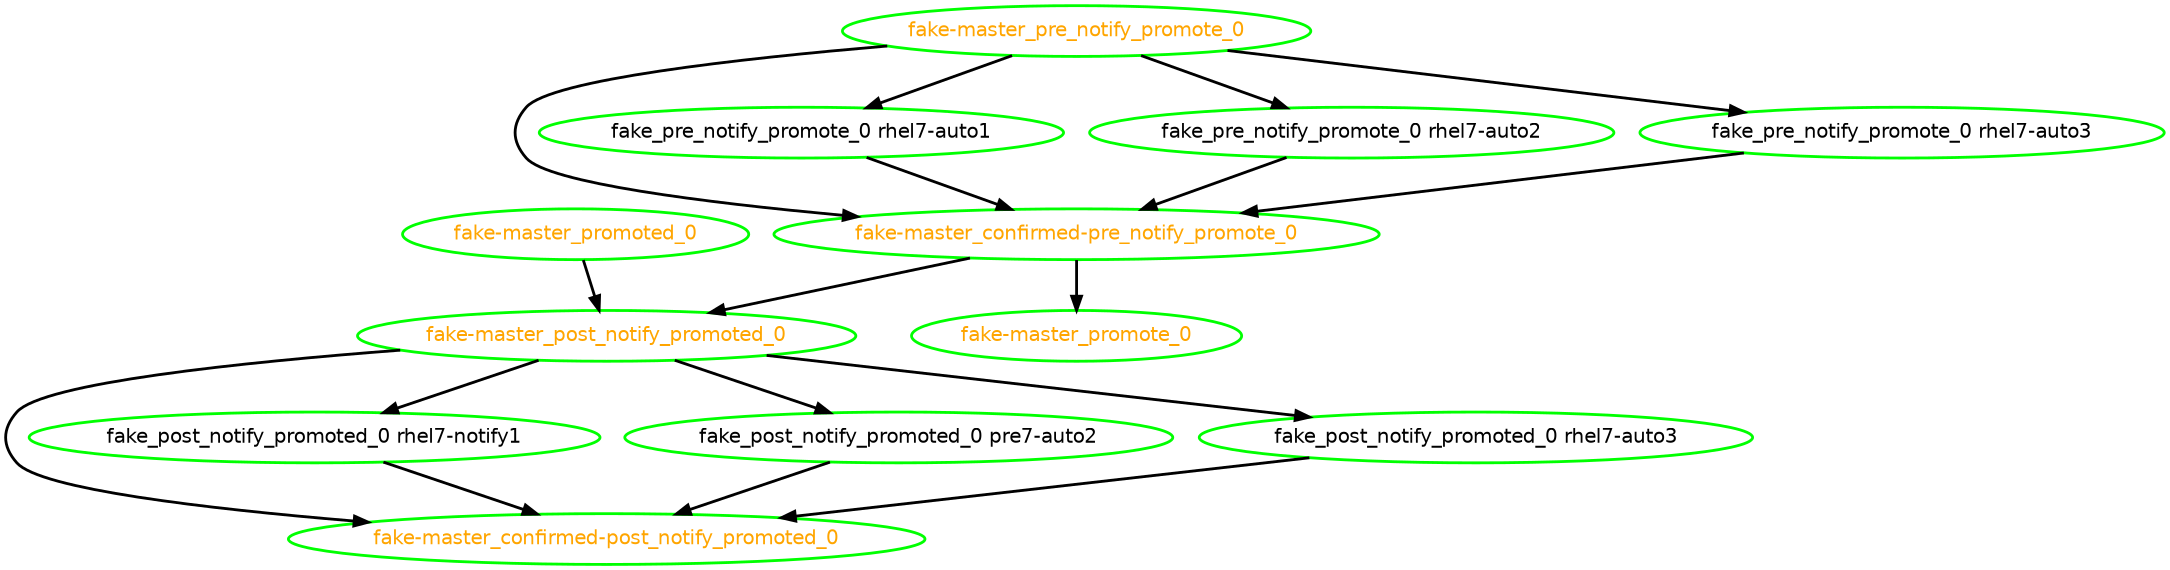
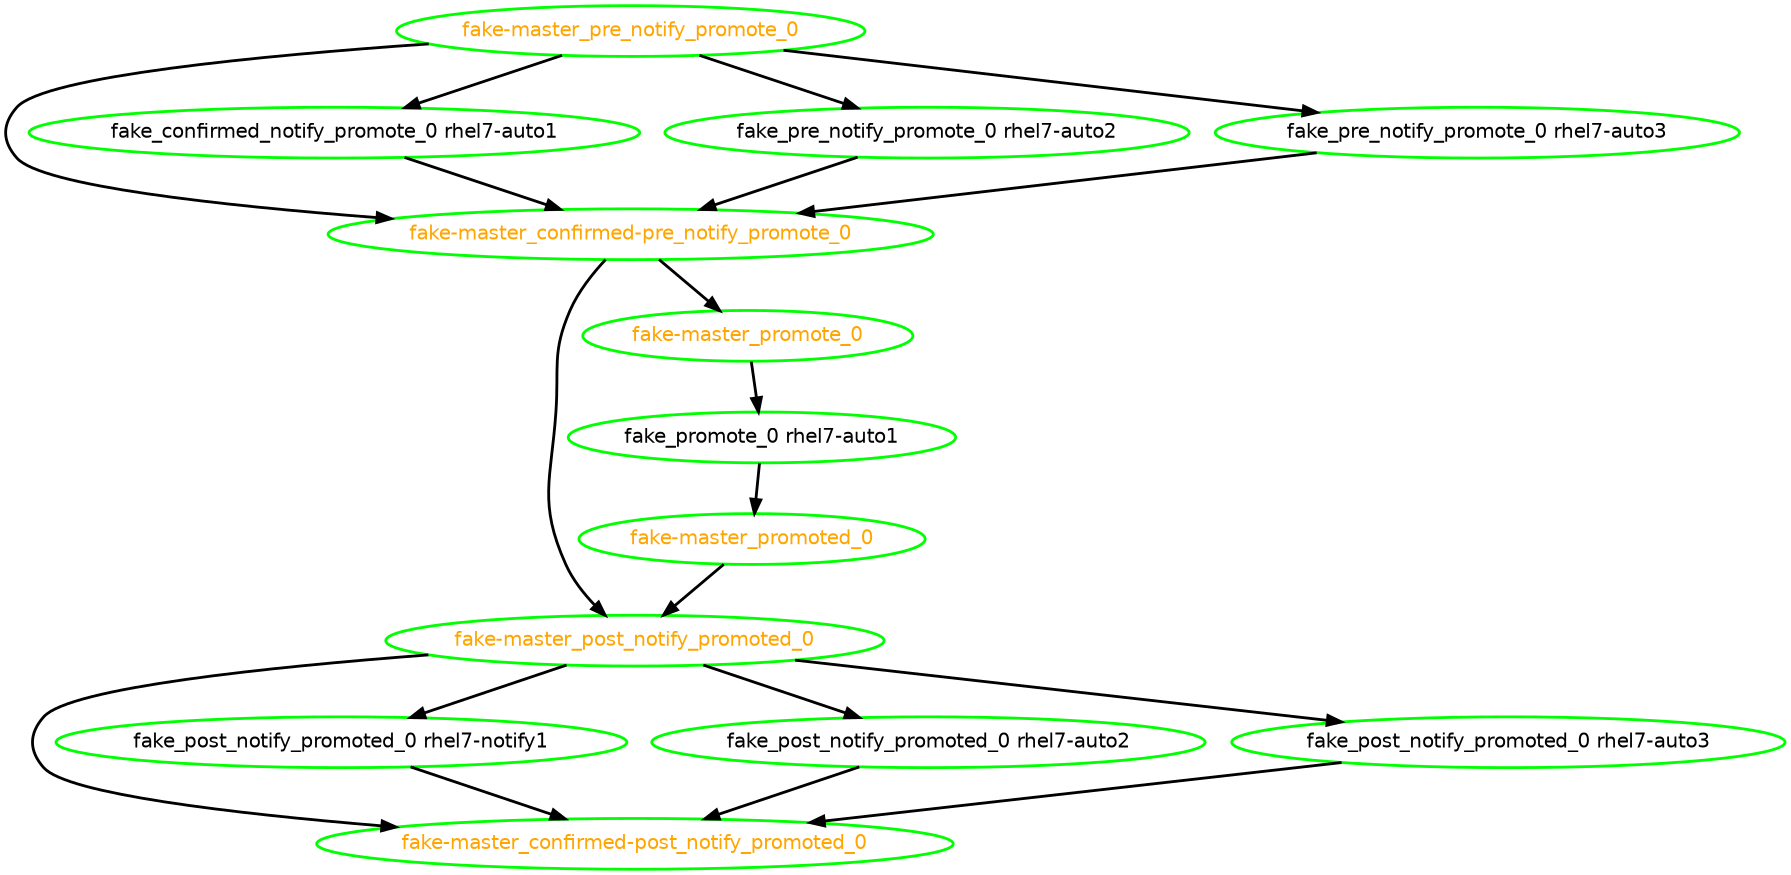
node "fake_pre_notify_promote_0 rhel7-auto1": label "fake_pre_notify_promote_0 rhel7-auto1" -> "fake_confirmed_notify_promote_0 rhel7-auto1"
node "fake_promote_0 rhel7-auto1": added
node "fake_post_notify_promoted_0 pre7-auto2": label "fake_post_notify_promoted_0 pre7-auto2" -> "fake_post_notify_promoted_0 rhel7-auto2"
